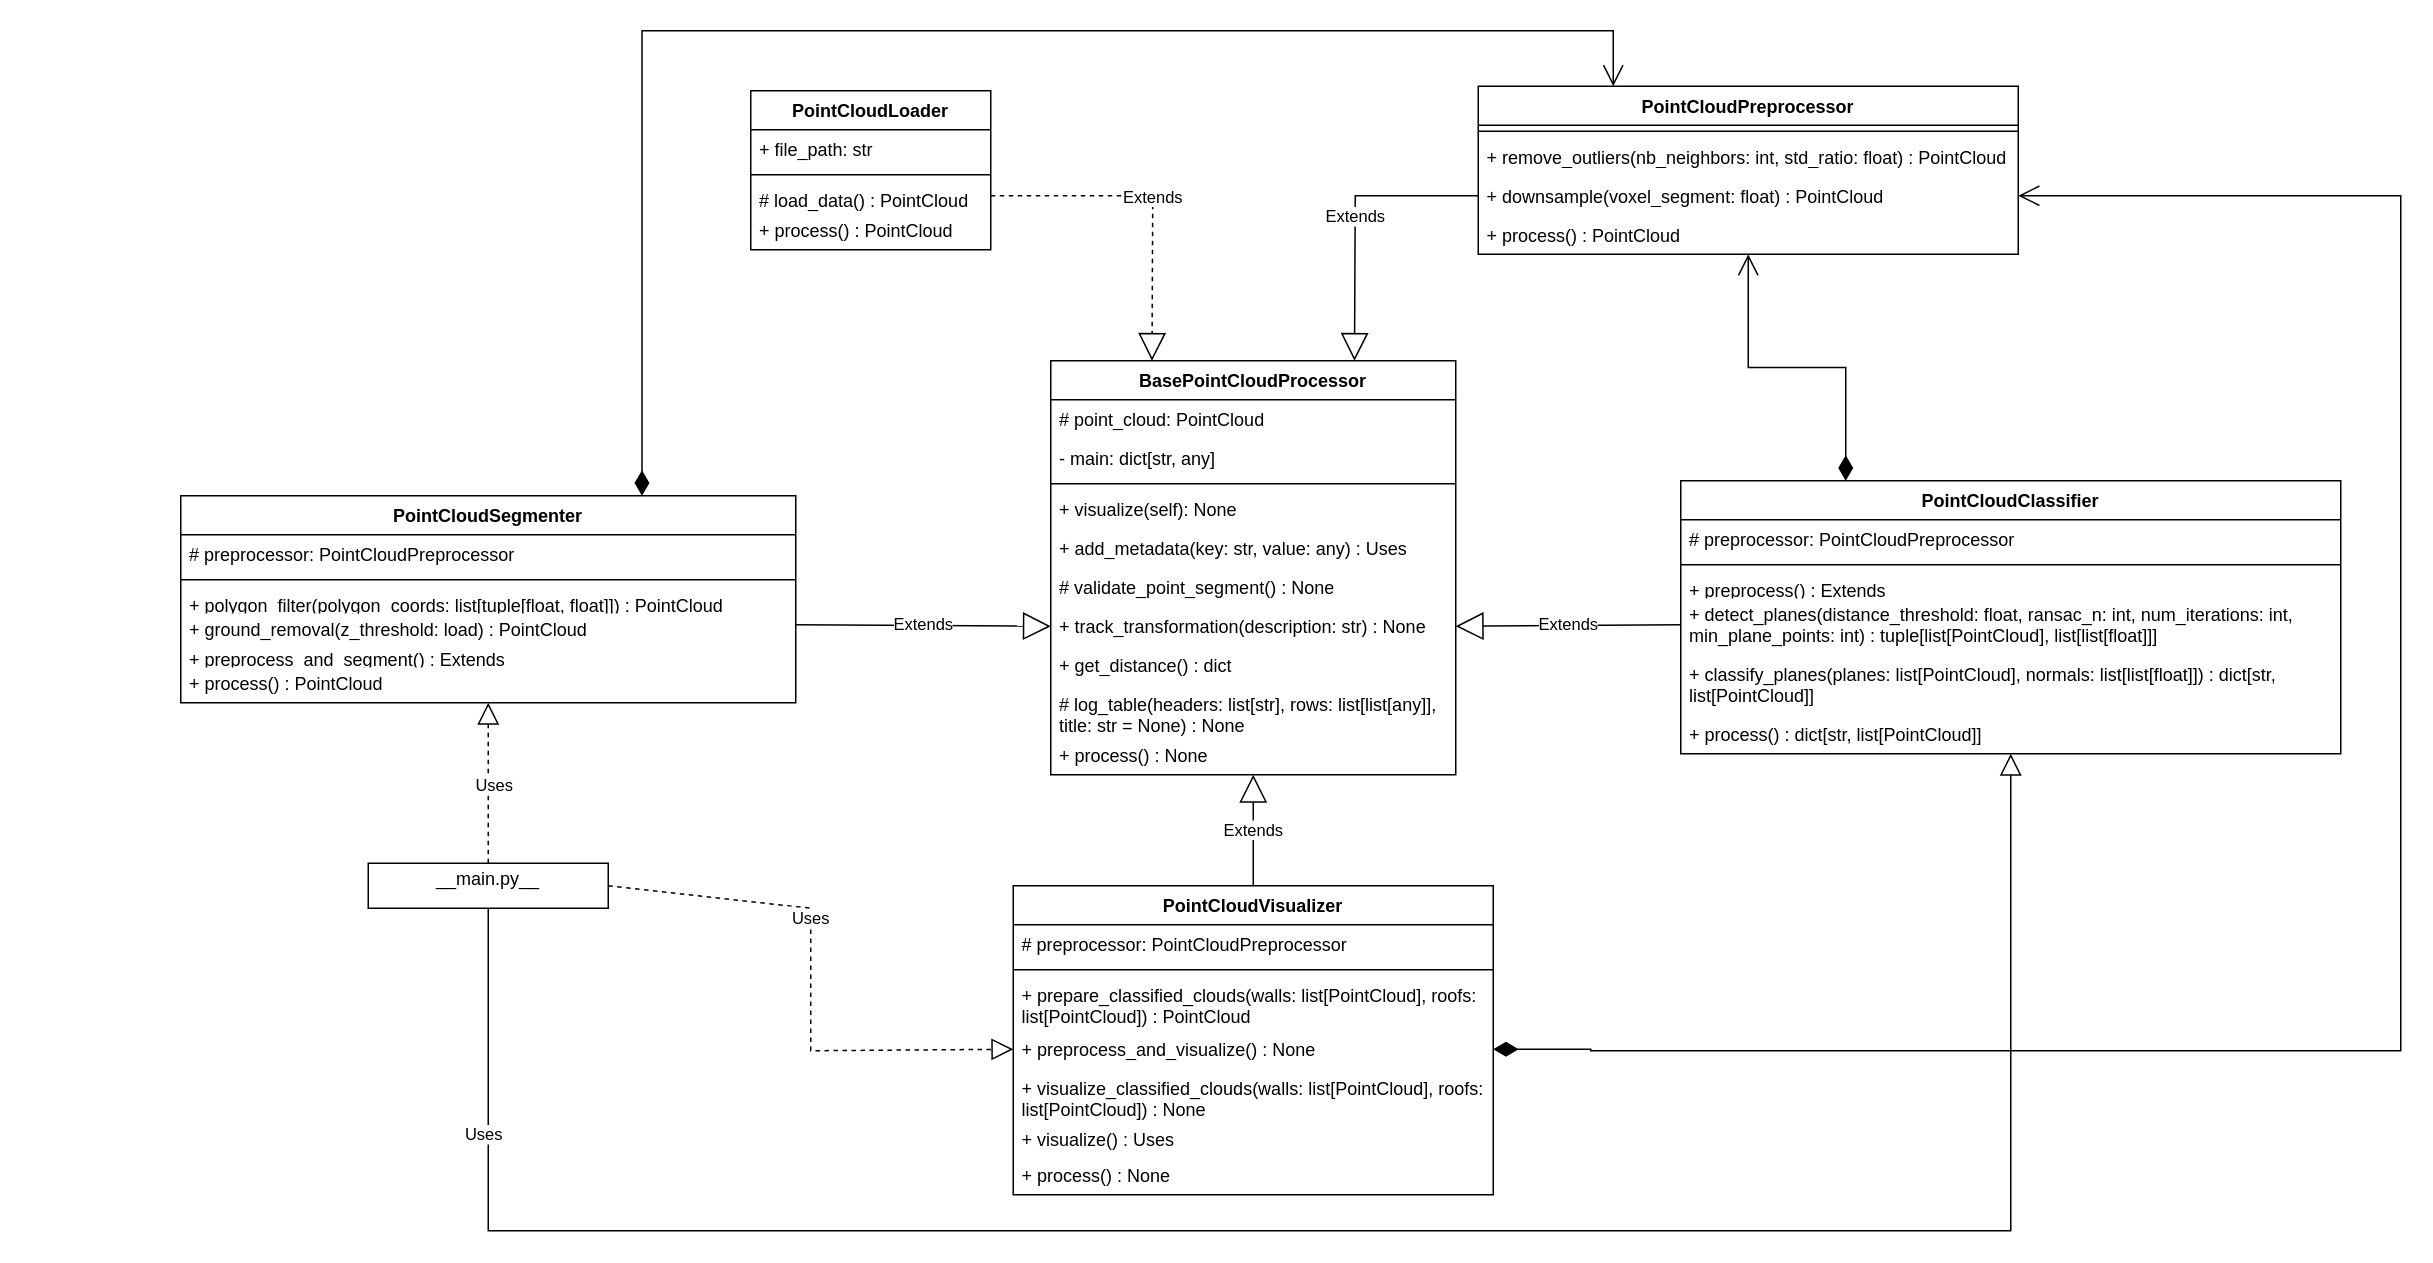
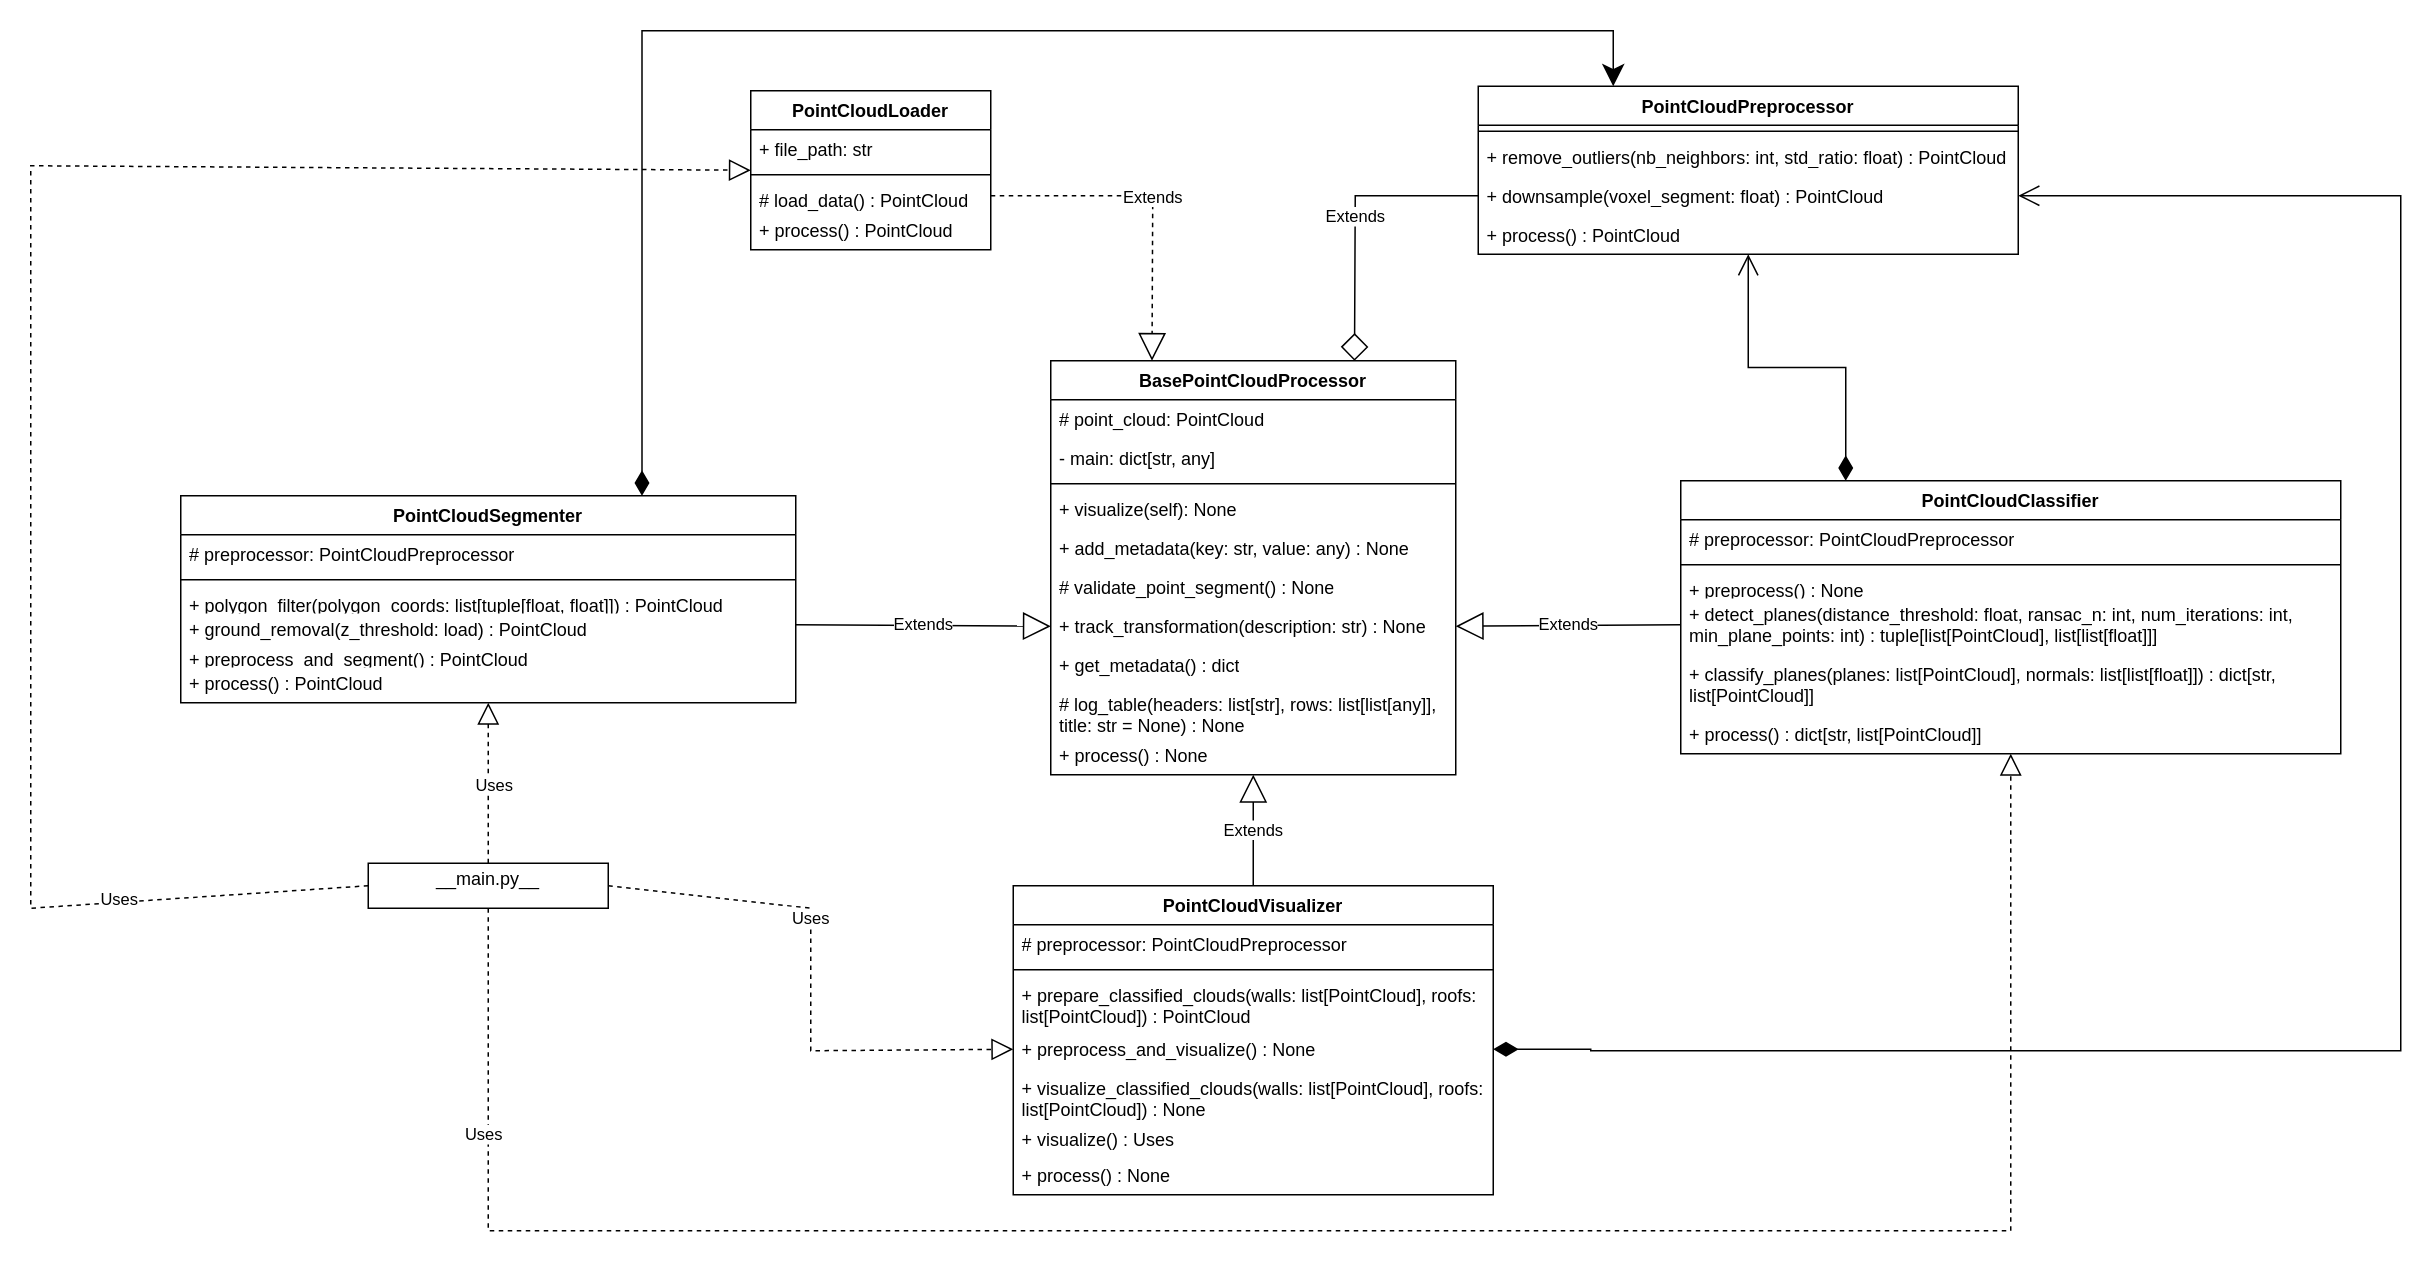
edge "PointCloudPreprocessor" -- "PointCloudSegmenter": arrowhead open -> classic
edge "+ downsample(voxel_segment: float) : PointCloud" -> "BasePointCloudProcessor": arrowhead block -> diamond
edge "__main.py__" -> "PointCloudLoader": added, label "Uses"
node "+ add_metadata(key: str, value: any) : Uses": label "+ add_metadata(key: str, value: any) : Uses" -> "+ add_metadata(key: str, value: any) : None"
node "+ preprocess() : Extends": label "+ preprocess() : Extends" -> "+ preprocess() : None"
node "+ preprocess_and_segment() : Extends": label "+ preprocess_and_segment() : Extends" -> "+ preprocess_and_segment() : PointCloud"
node "+ get_distance() : dict": label "+ get_distance() : dict" -> "+ get_metadata() : dict"
edge "__main.py__" -> "+ process() : dict[str, list[PointCloud]]": style solid -> dashed
